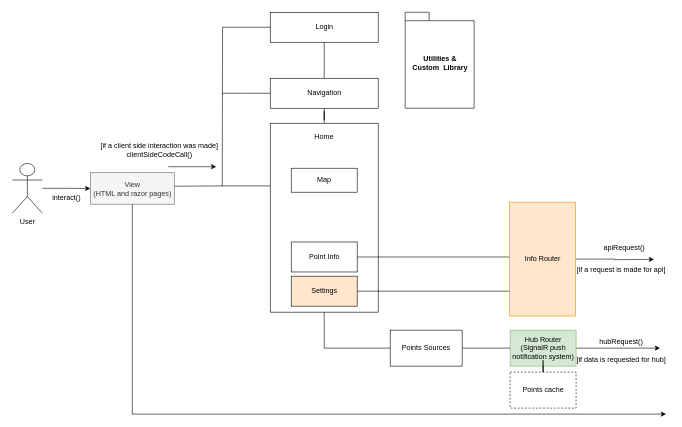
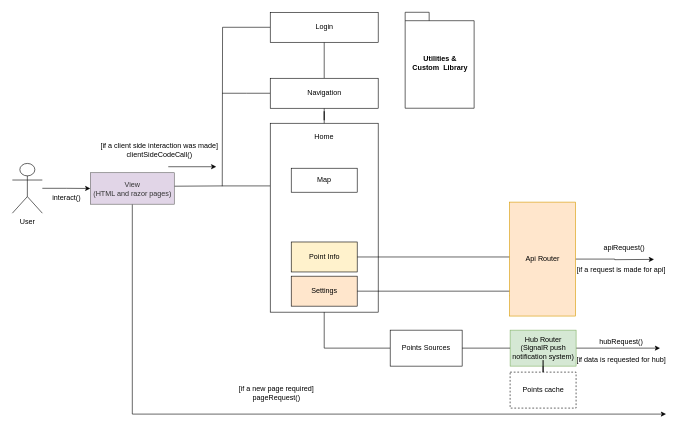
node "View (HTML and razor pages)": fillcolor #f5f5f5 -> #e1d5e7
node "Point Info": fillcolor #ffffff -> #fff2cc
node "Info Router": label "Info Router" -> "Api Router"
node "[if a new page required] pageRequest()": added
